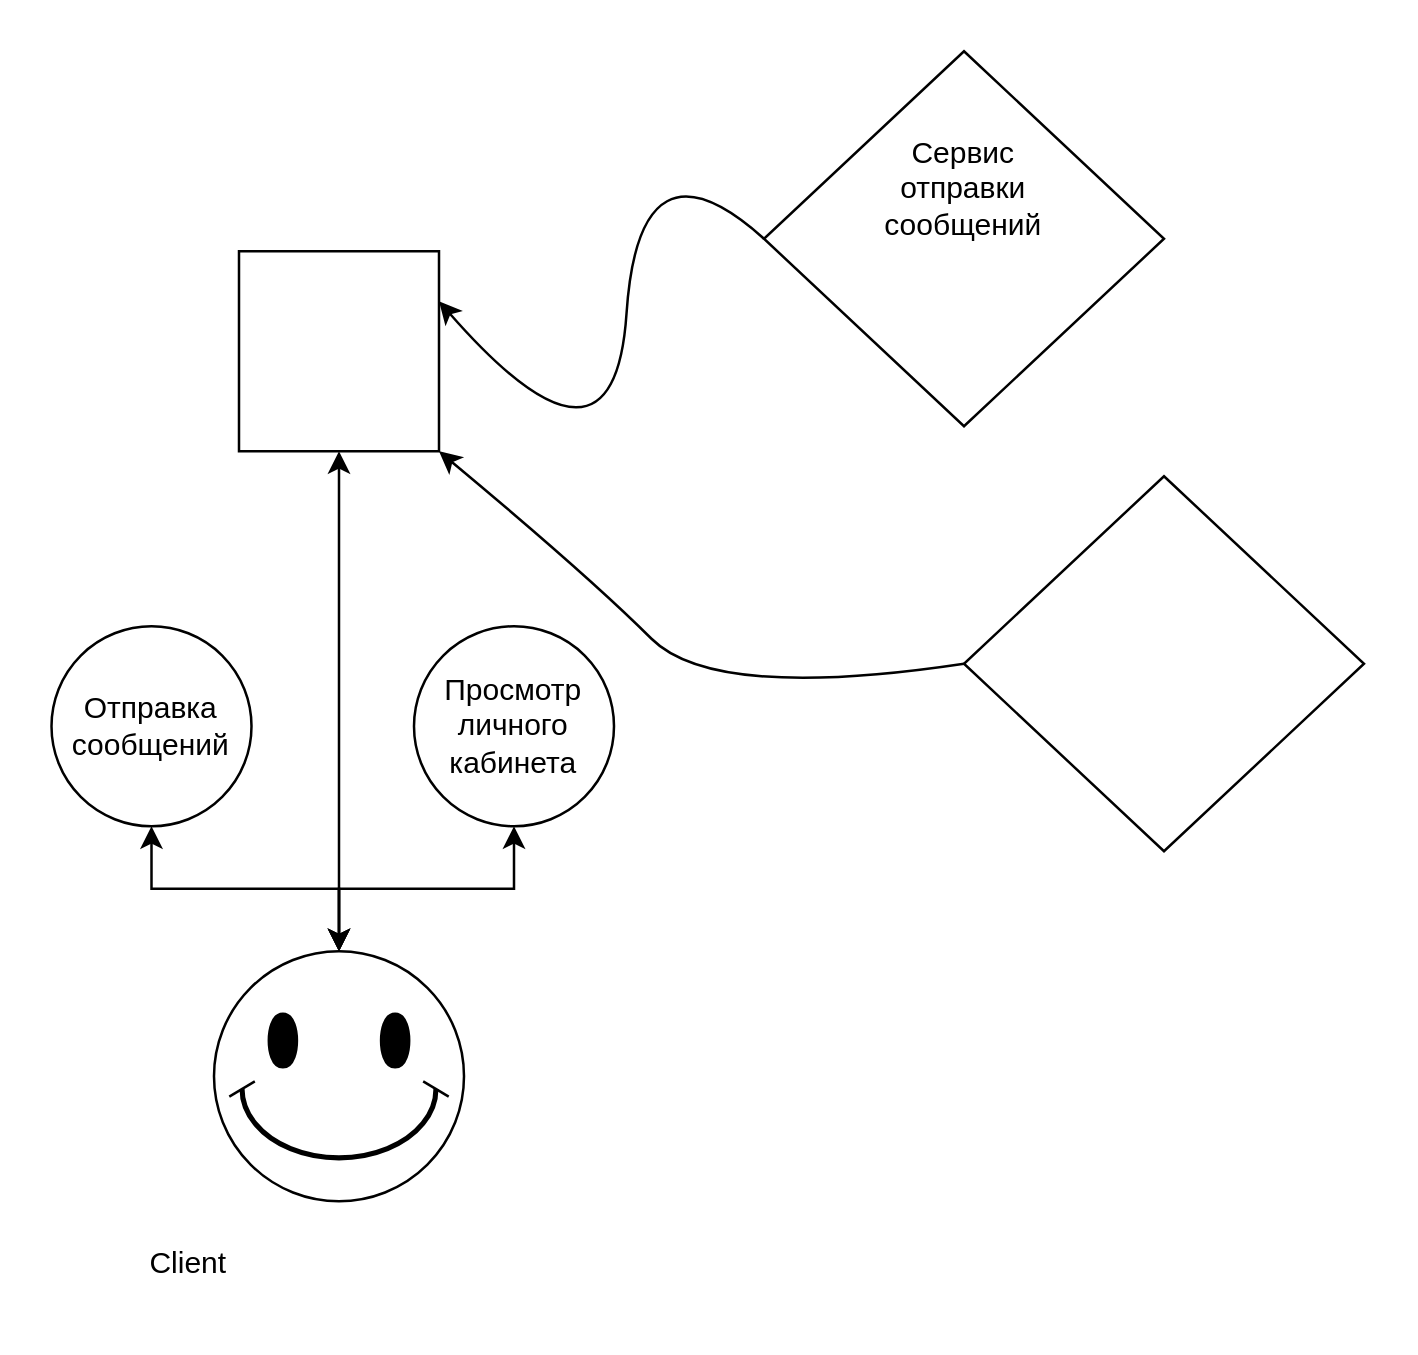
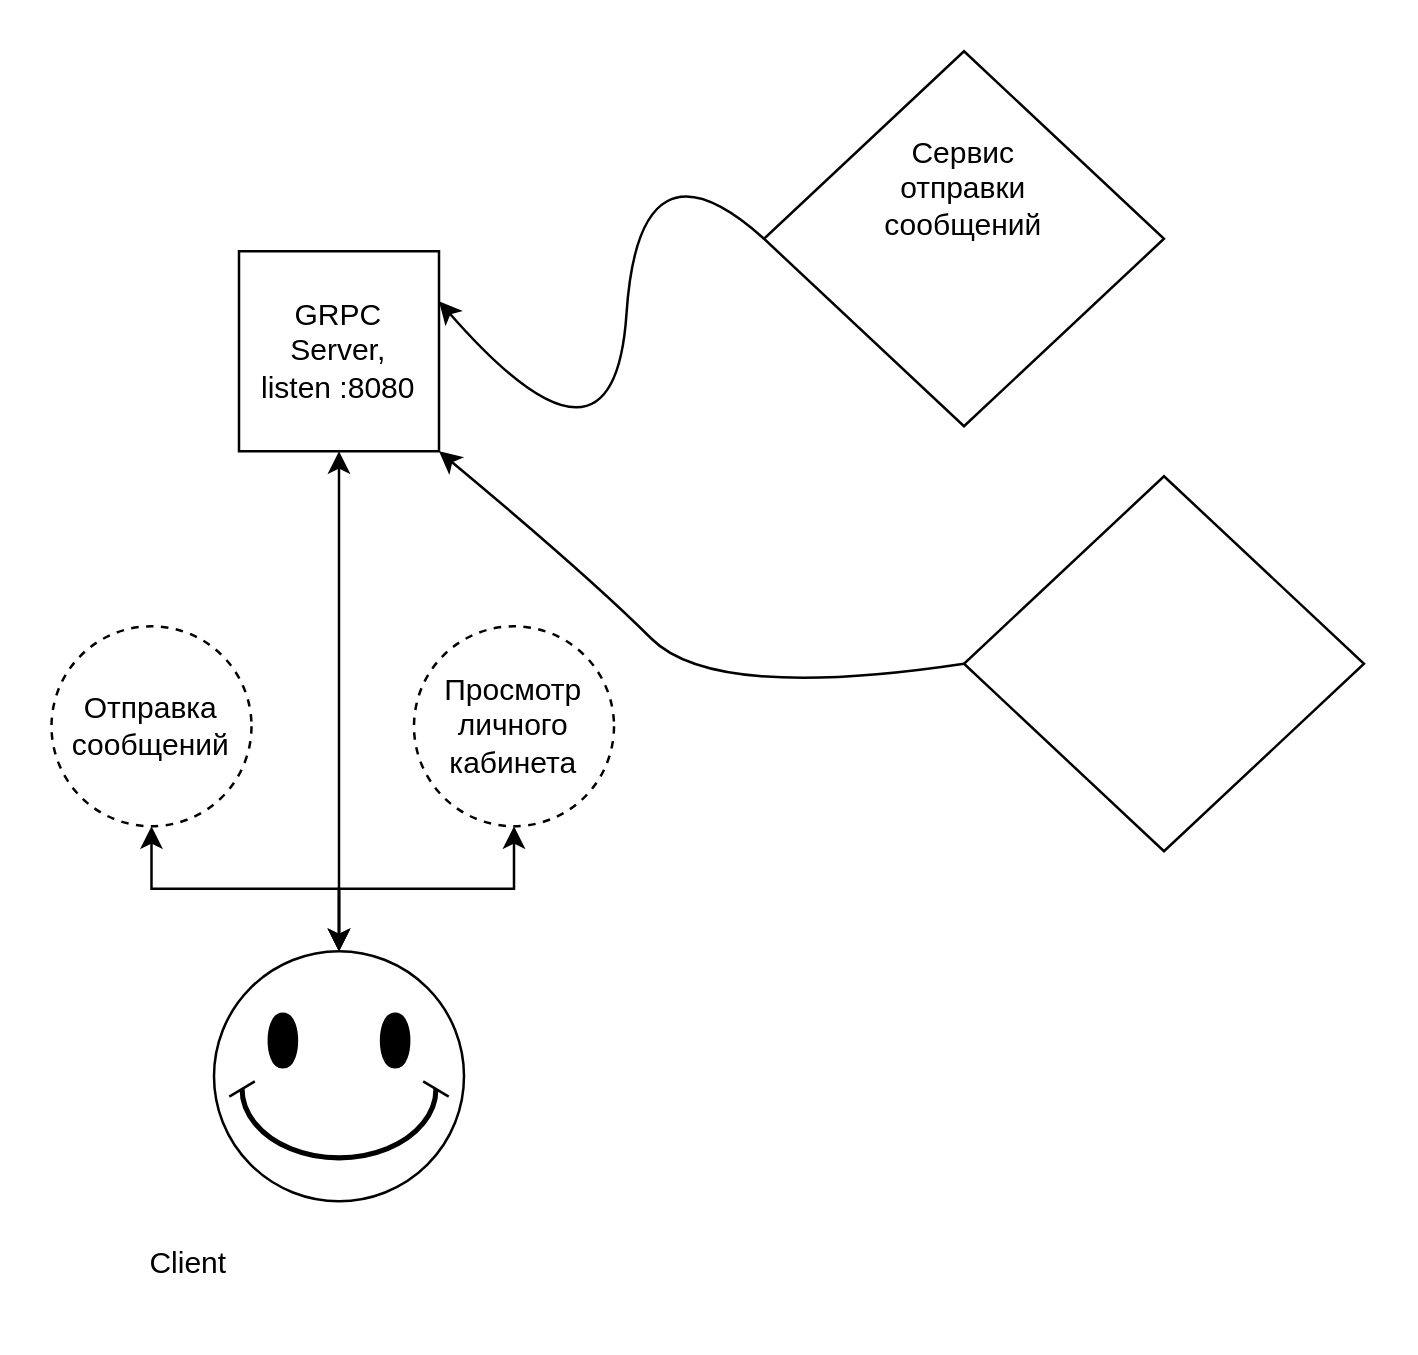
node "GRPC Server, listen :8080": added
node "Отправка сообщений": style solid -> dashed
node "Просмотр личного кабинета": style solid -> dashed
